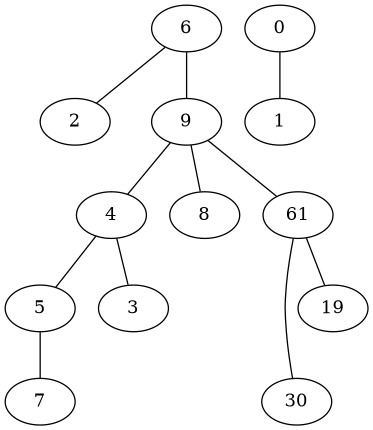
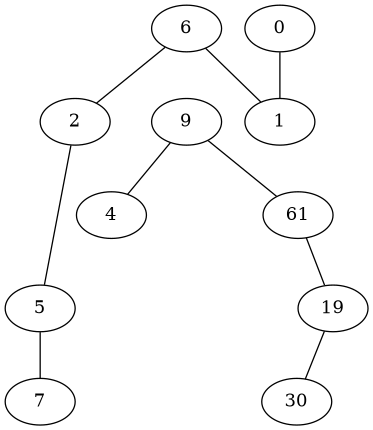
edge "6" -- "9": now "6" -- "1"
node "8": removed
edge "4" -- "5": now "2" -- "5"
node "3": removed
edge "61" -- "30": now "19" -- "30"
